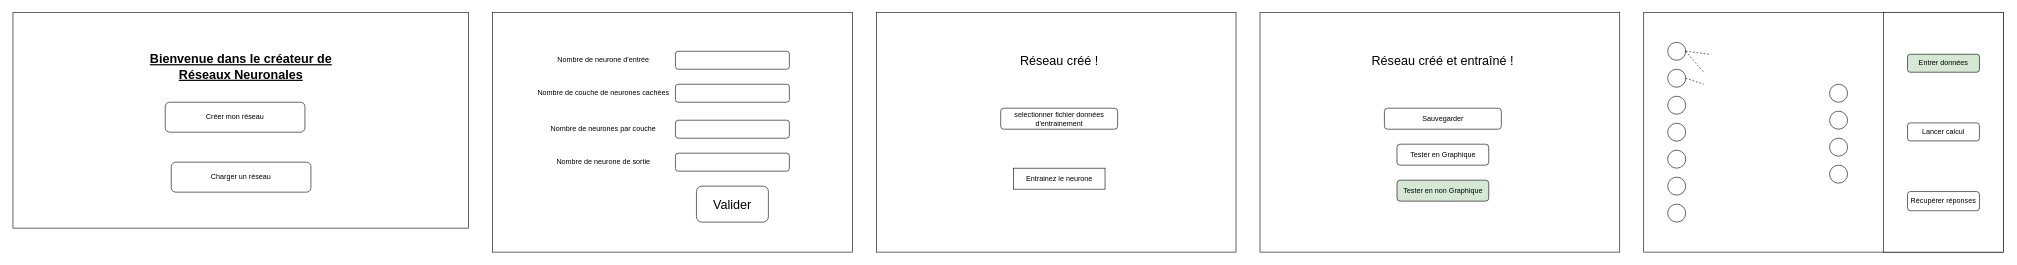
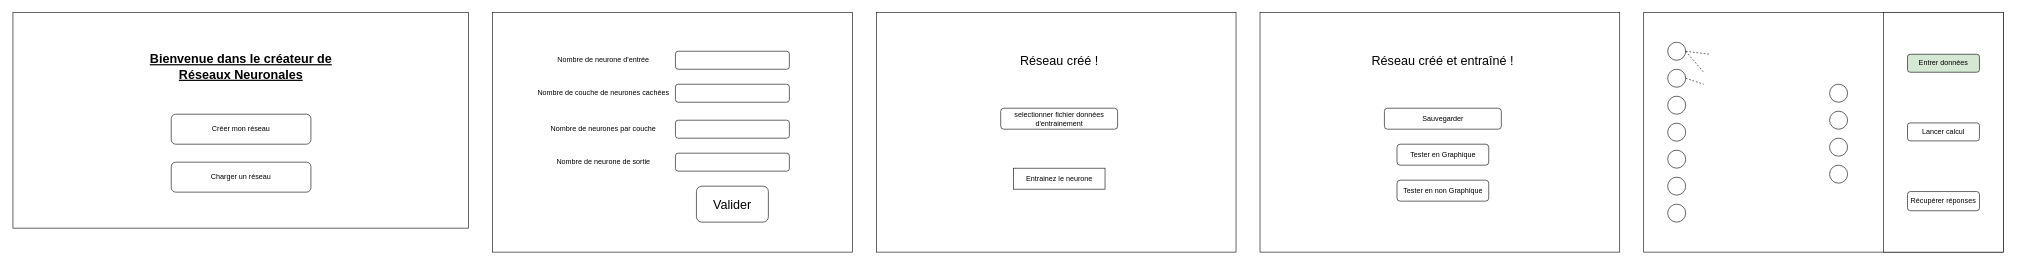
node "Créer mon réseau": moved (235, 117) -> (241, 129)
node "Tester en non Graphique": fillcolor #d5e8d4 -> #ffffff
